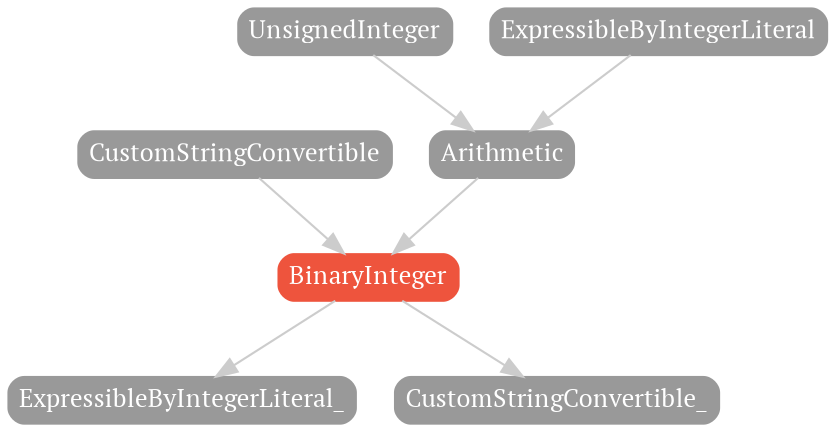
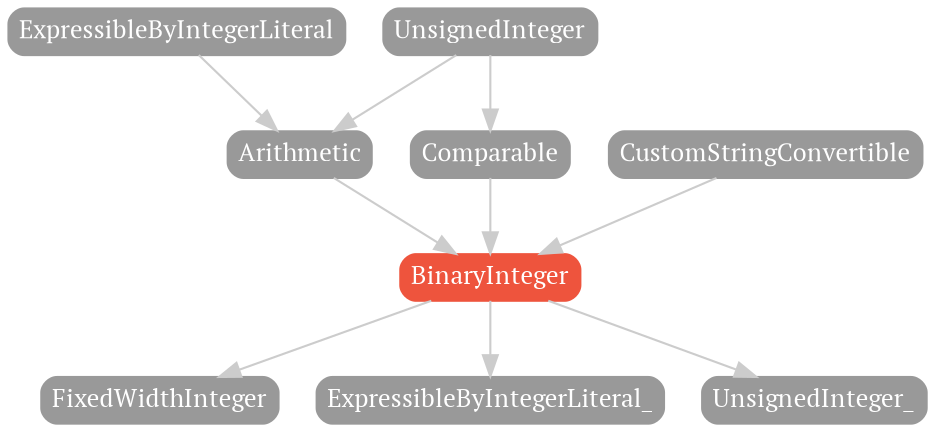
node "Comparable": added
node "FixedWidthInteger": added
node "CustomStringConvertible_": label "CustomStringConvertible_" -> "UnsignedInteger_"
